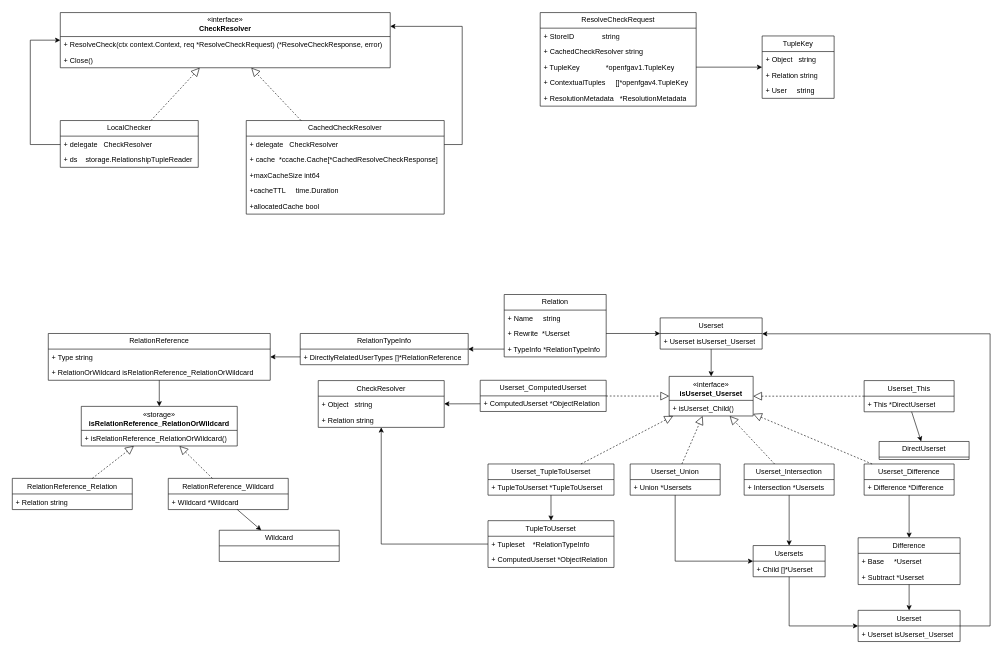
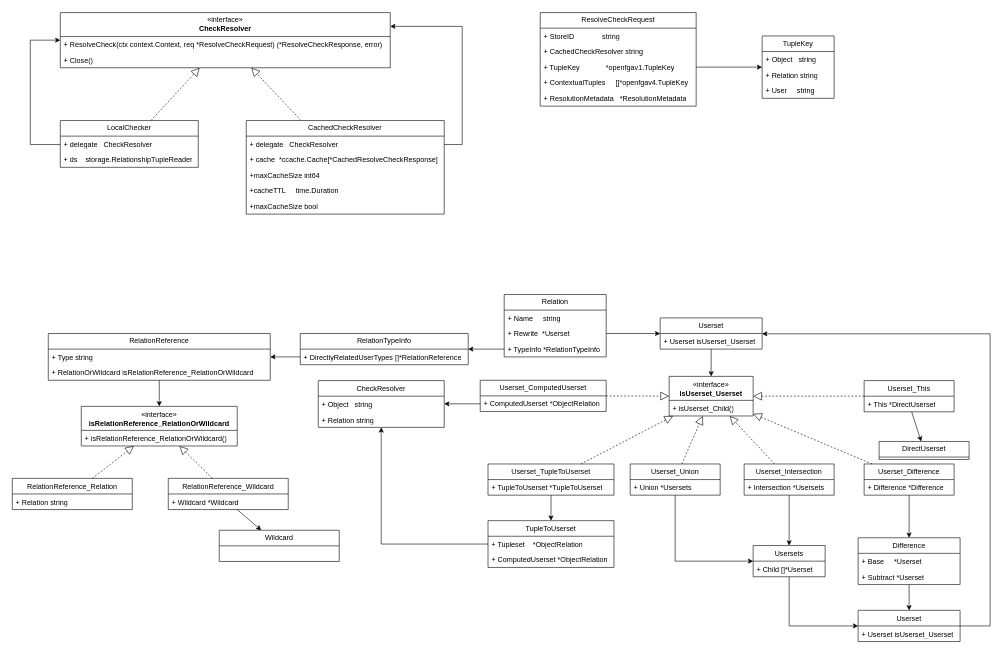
node "+allocatedCache bool": label "+allocatedCache bool" -> "+maxCacheSize bool"
node "«storage» isRelationReference_RelationOrWildcard": label "«storage» isRelationReference_RelationOrWildcard" -> "«interface» isRelationReference_RelationOrWildcard"
node "+ Tupleset *RelationTypeInfo": label "+ Tupleset *RelationTypeInfo" -> "+ Tupleset *ObjectRelation"
